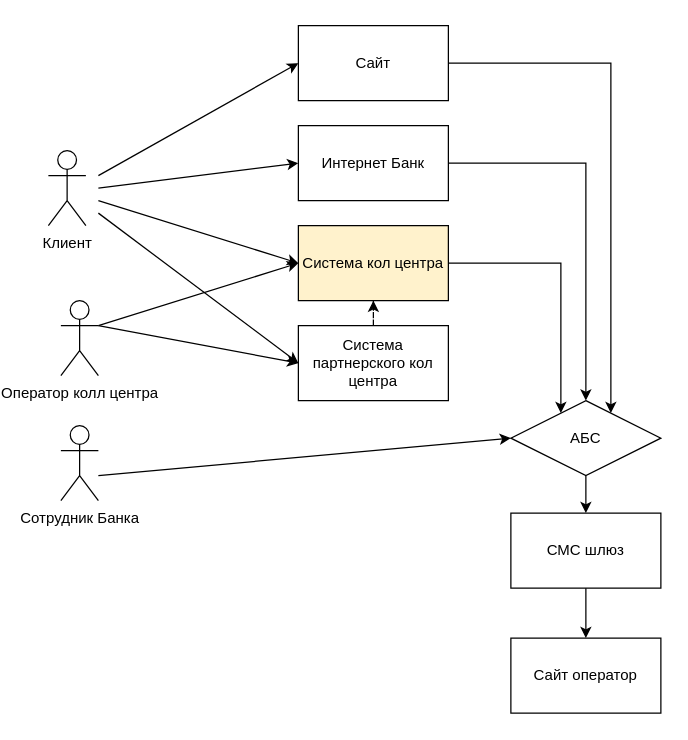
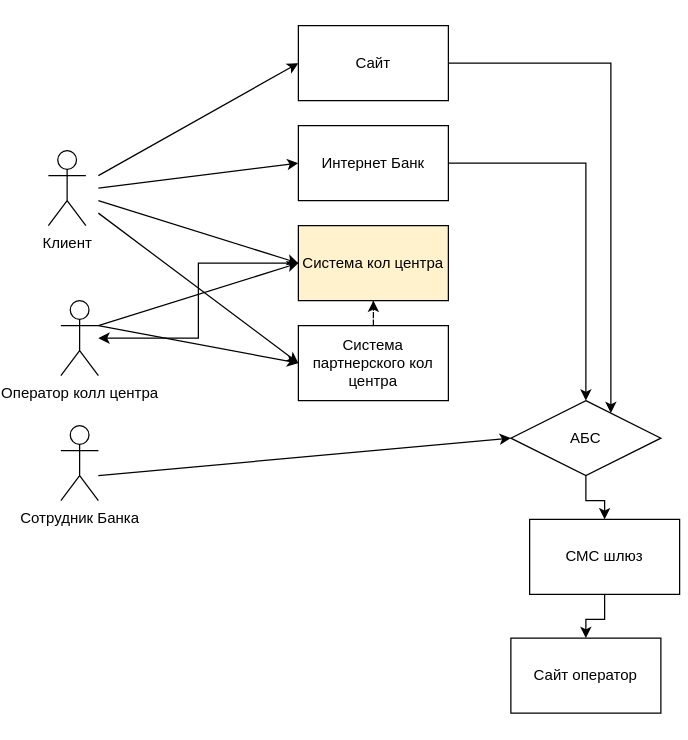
edge "Система кол центра" -> "АБС": now "Система кол центра" -> "Оператор колл центра"
node "СМС шлюз": moved (586, 551) -> (604, 557)
